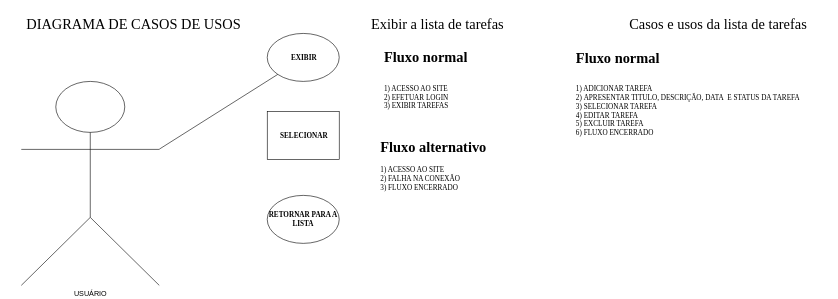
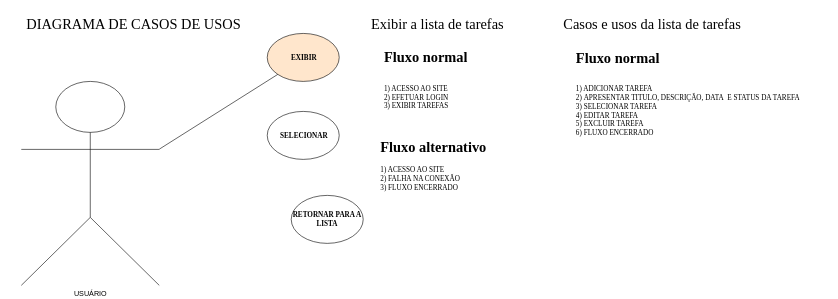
node "Casos e usos da lista de tarefas": moved (719, 24) -> (653, 24)
node "EXIBIR": fillcolor #ffffff -> #ffe6cc
node "SELECIONAR": shape rectangle -> ellipse
node "RETORNAR PARA A LISTA": moved (303, 219) -> (327, 219)
